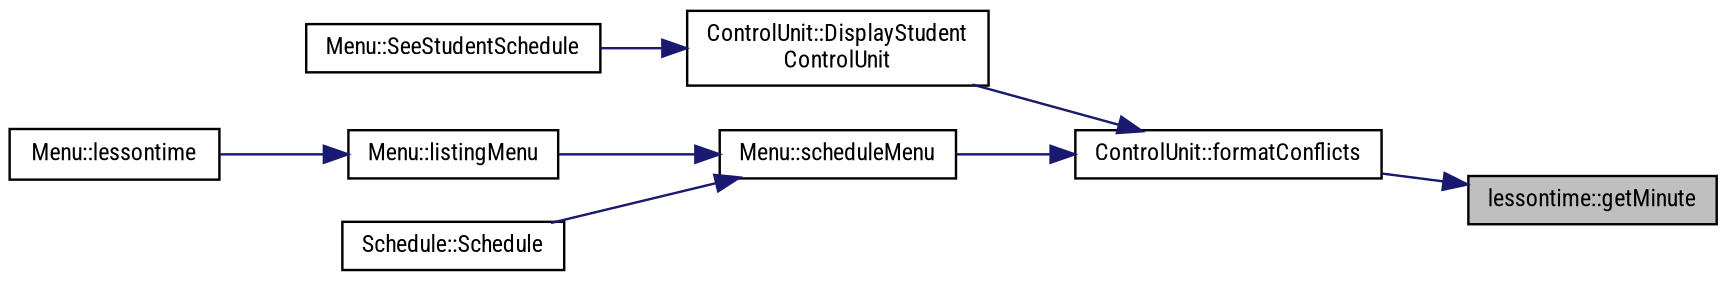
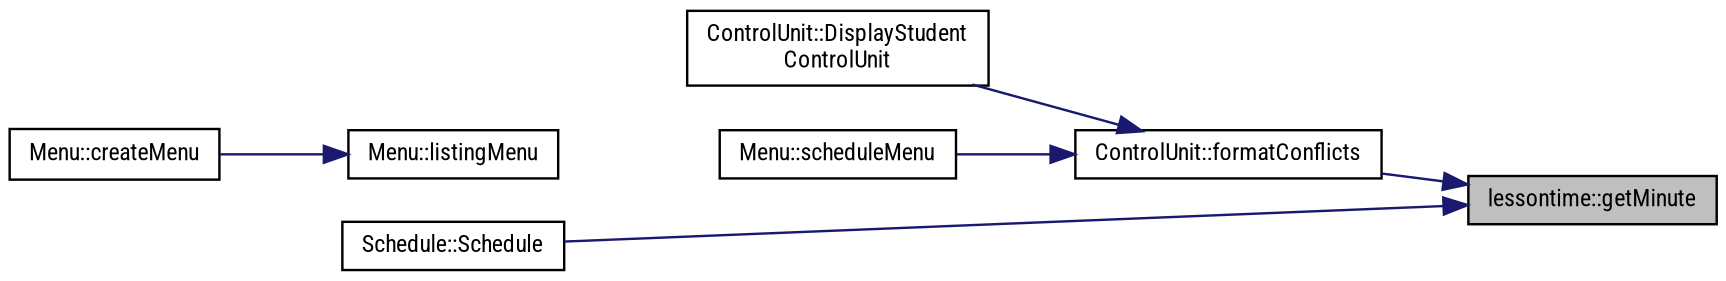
node "Menu::SeeStudentSchedule": removed
node "Menu::lessontime": label "Menu::lessontime" -> "Menu::createMenu"
edge "Menu::listingMenu" -> "Menu::scheduleMenu": removed
edge "Schedule::Schedule" -> "Menu::scheduleMenu": now "Schedule::Schedule" -> "lessontime::getMinute"
